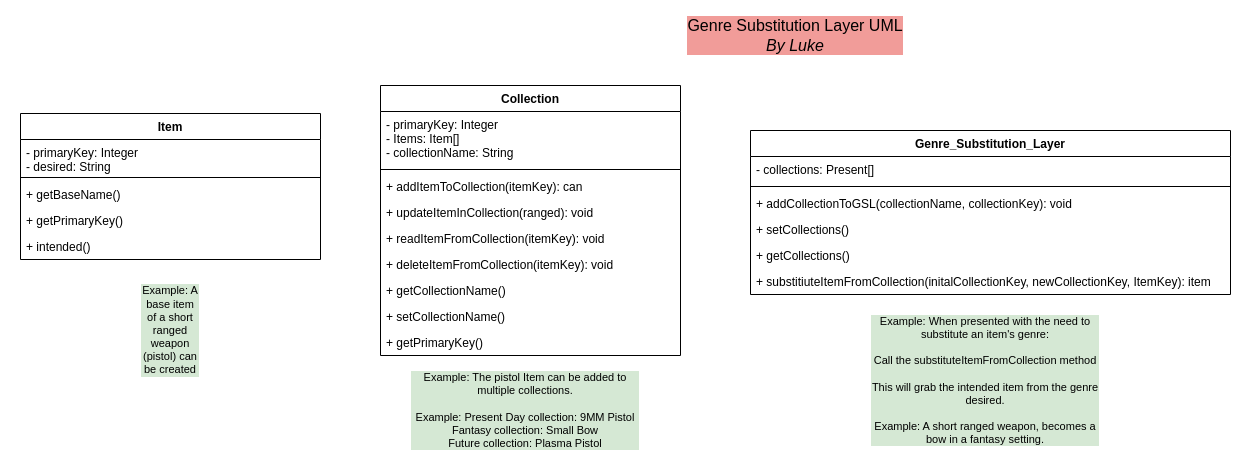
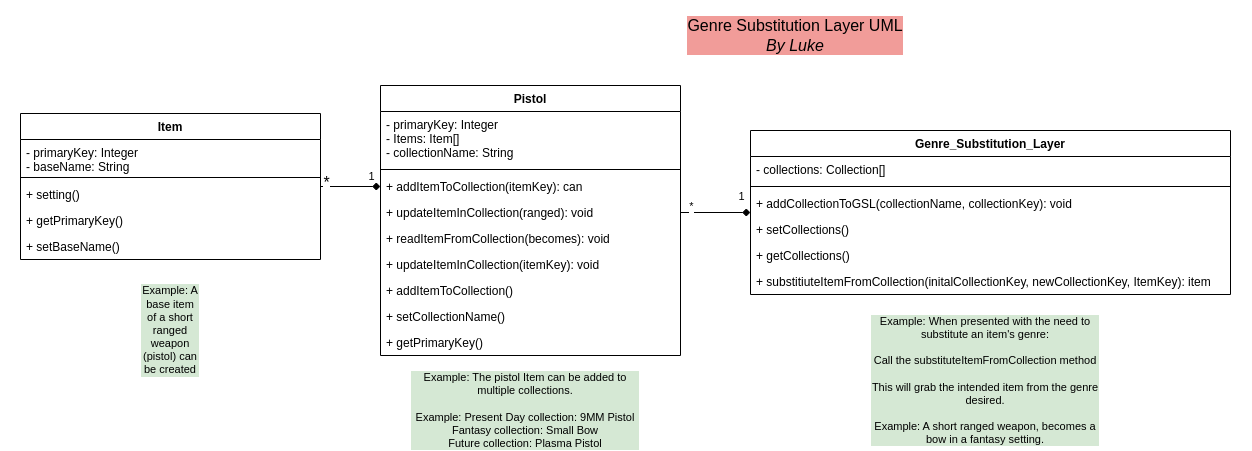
node "Collection": label "Collection" -> "Pistol"
node "- primaryKey: Integer - desired: String": label "- primaryKey: Integer - desired: String" -> "- primaryKey: Integer - baseName: String"
node "- collections: Present[]": label "- collections: Present[]" -> "- collections: Collection[]"
edge "Item" -> "+ addItemToCollection(itemKey): can": added, labels "*", "1"
node "+ getBaseName()": label "+ getBaseName()" -> "+ setting()"
edge "+ updateItemInCollection(ranged): void" -> "Genre_Substitution_Layer": added, labels "*", "1"
node "+ readItemFromCollection(itemKey): void": label "+ readItemFromCollection(itemKey): void" -> "+ readItemFromCollection(becomes): void"
node "+ intended()": label "+ intended()" -> "+ setBaseName()"
node "+ deleteItemFromCollection(itemKey): void": label "+ deleteItemFromCollection(itemKey): void" -> "+ updateItemInCollection(itemKey): void"
node "+ getCollectionName()": label "+ getCollectionName()" -> "+ addItemToCollection()"
